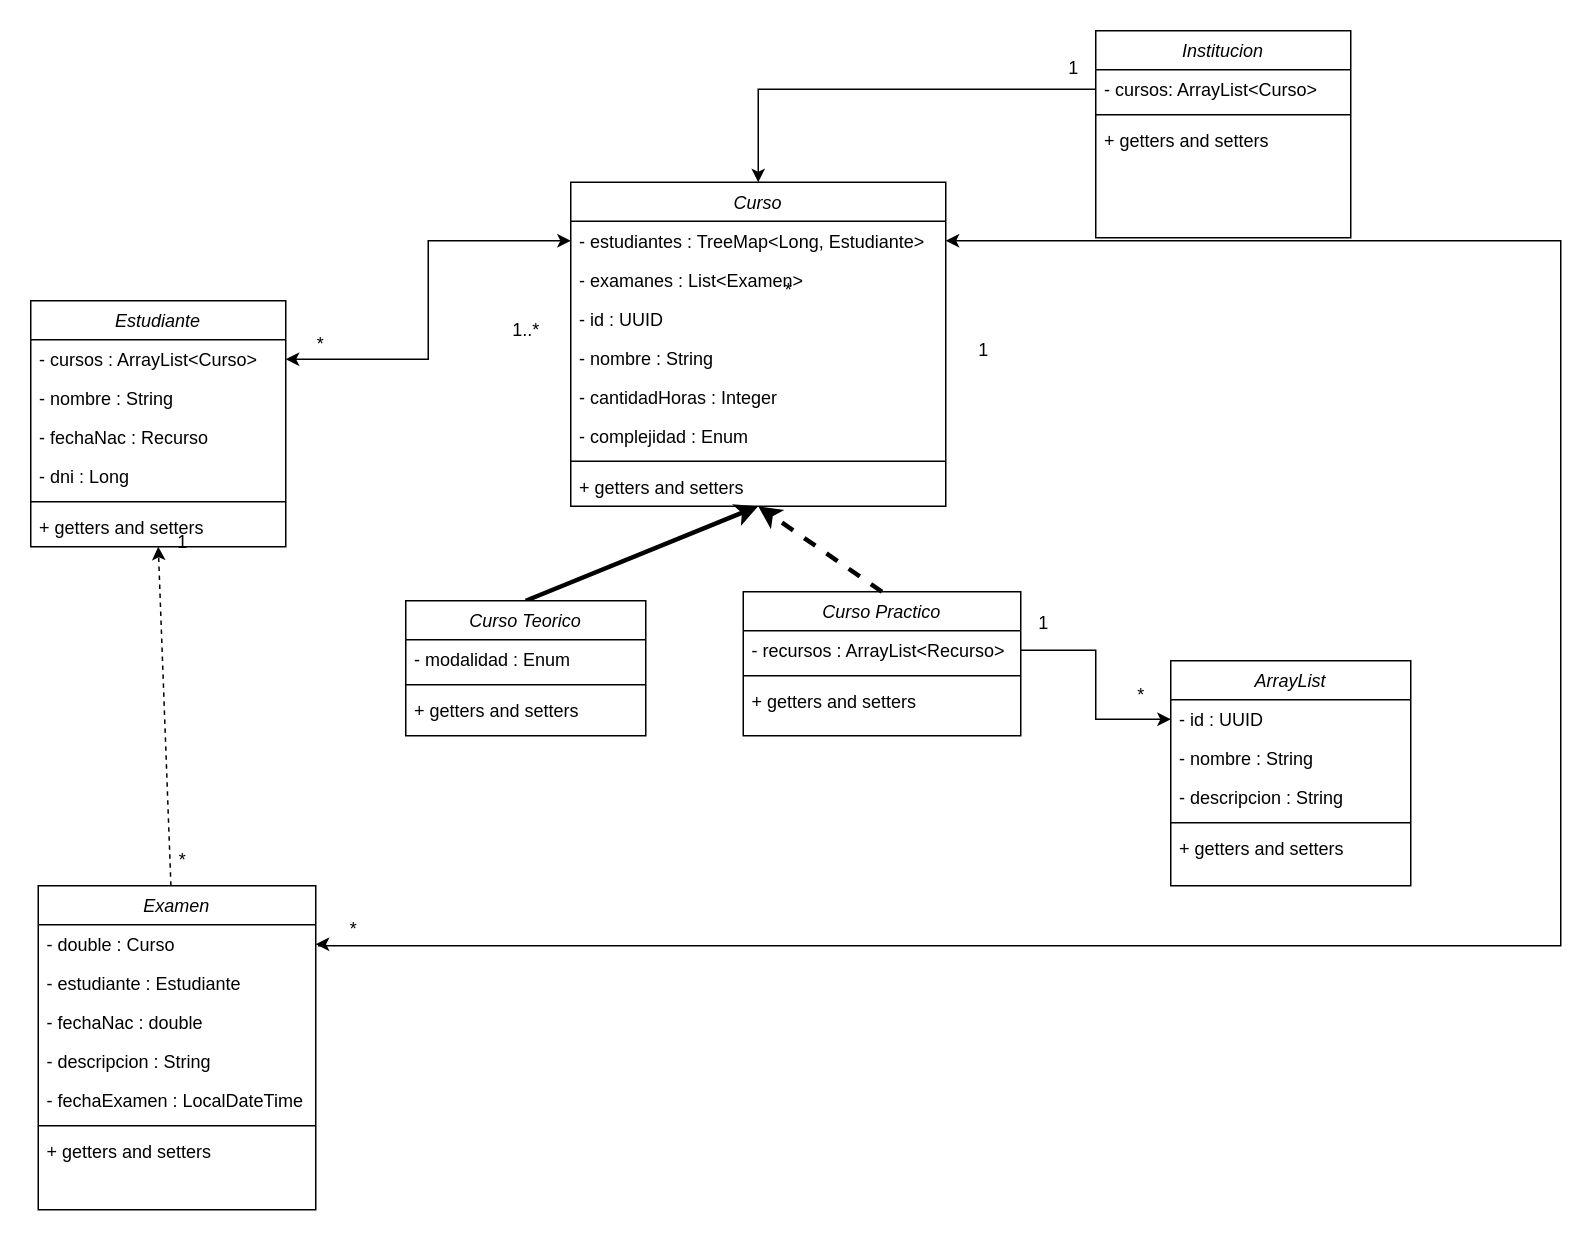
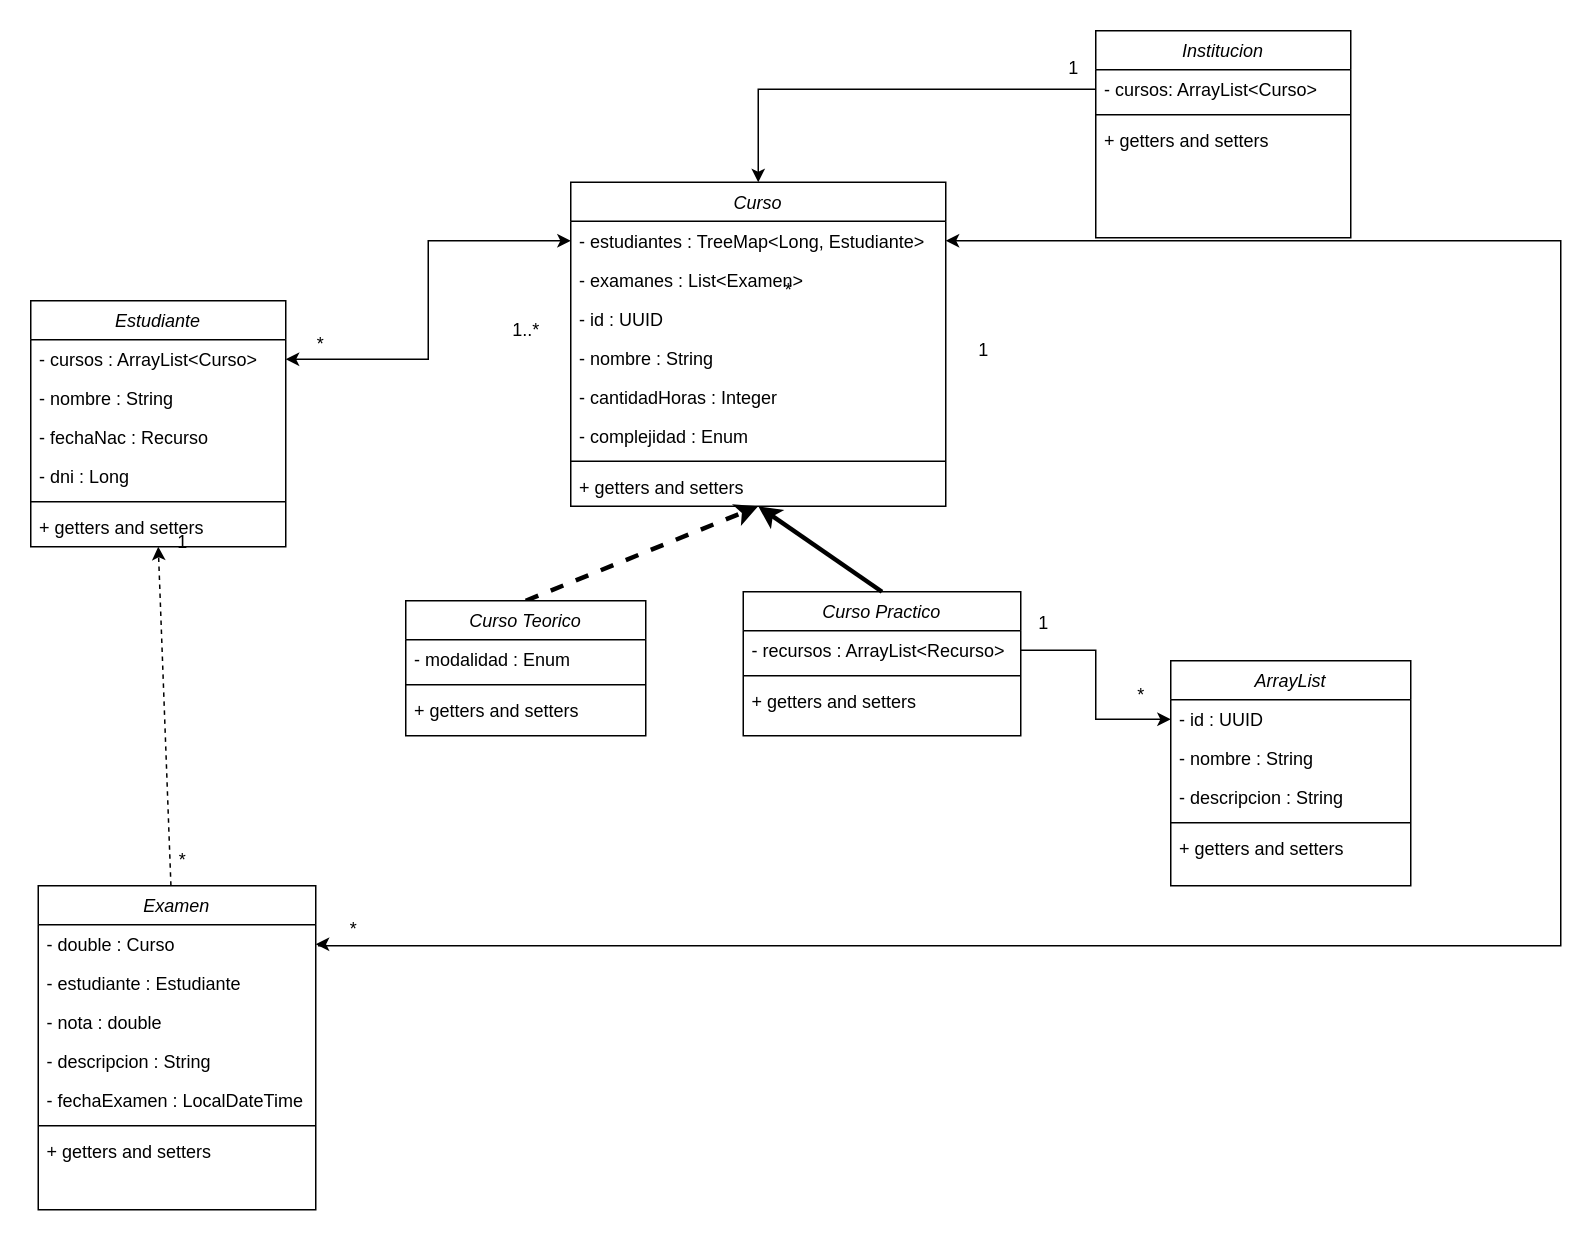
edge "Curso Practico" -> "Curso": style dashed -> solid
edge "Curso Teorico" -> "Curso": style solid -> dashed
node "- fechaNac : double": label "- fechaNac : double" -> "- nota : double"
